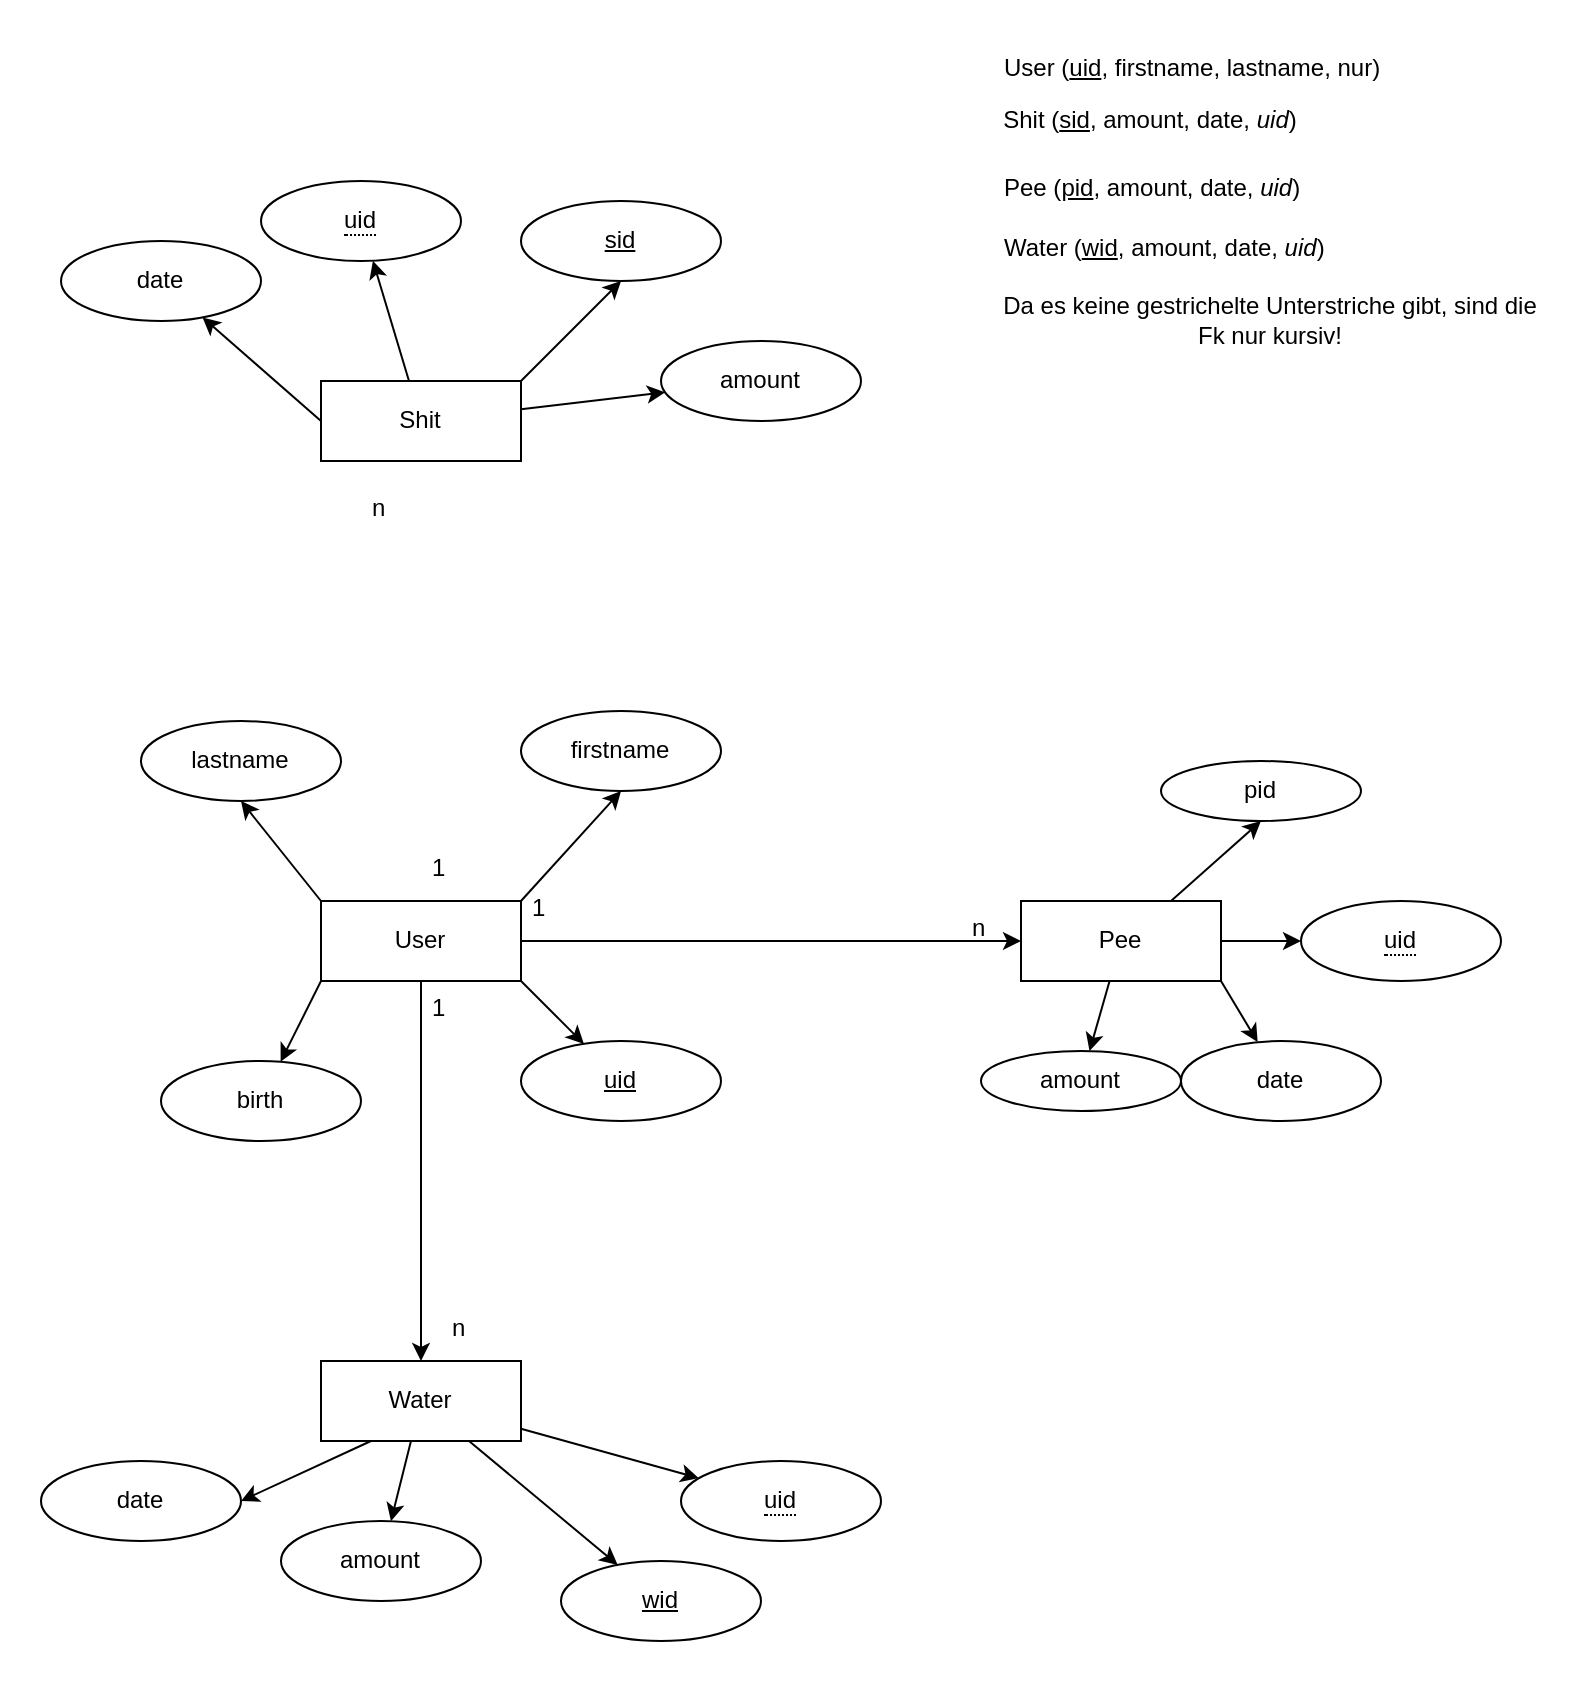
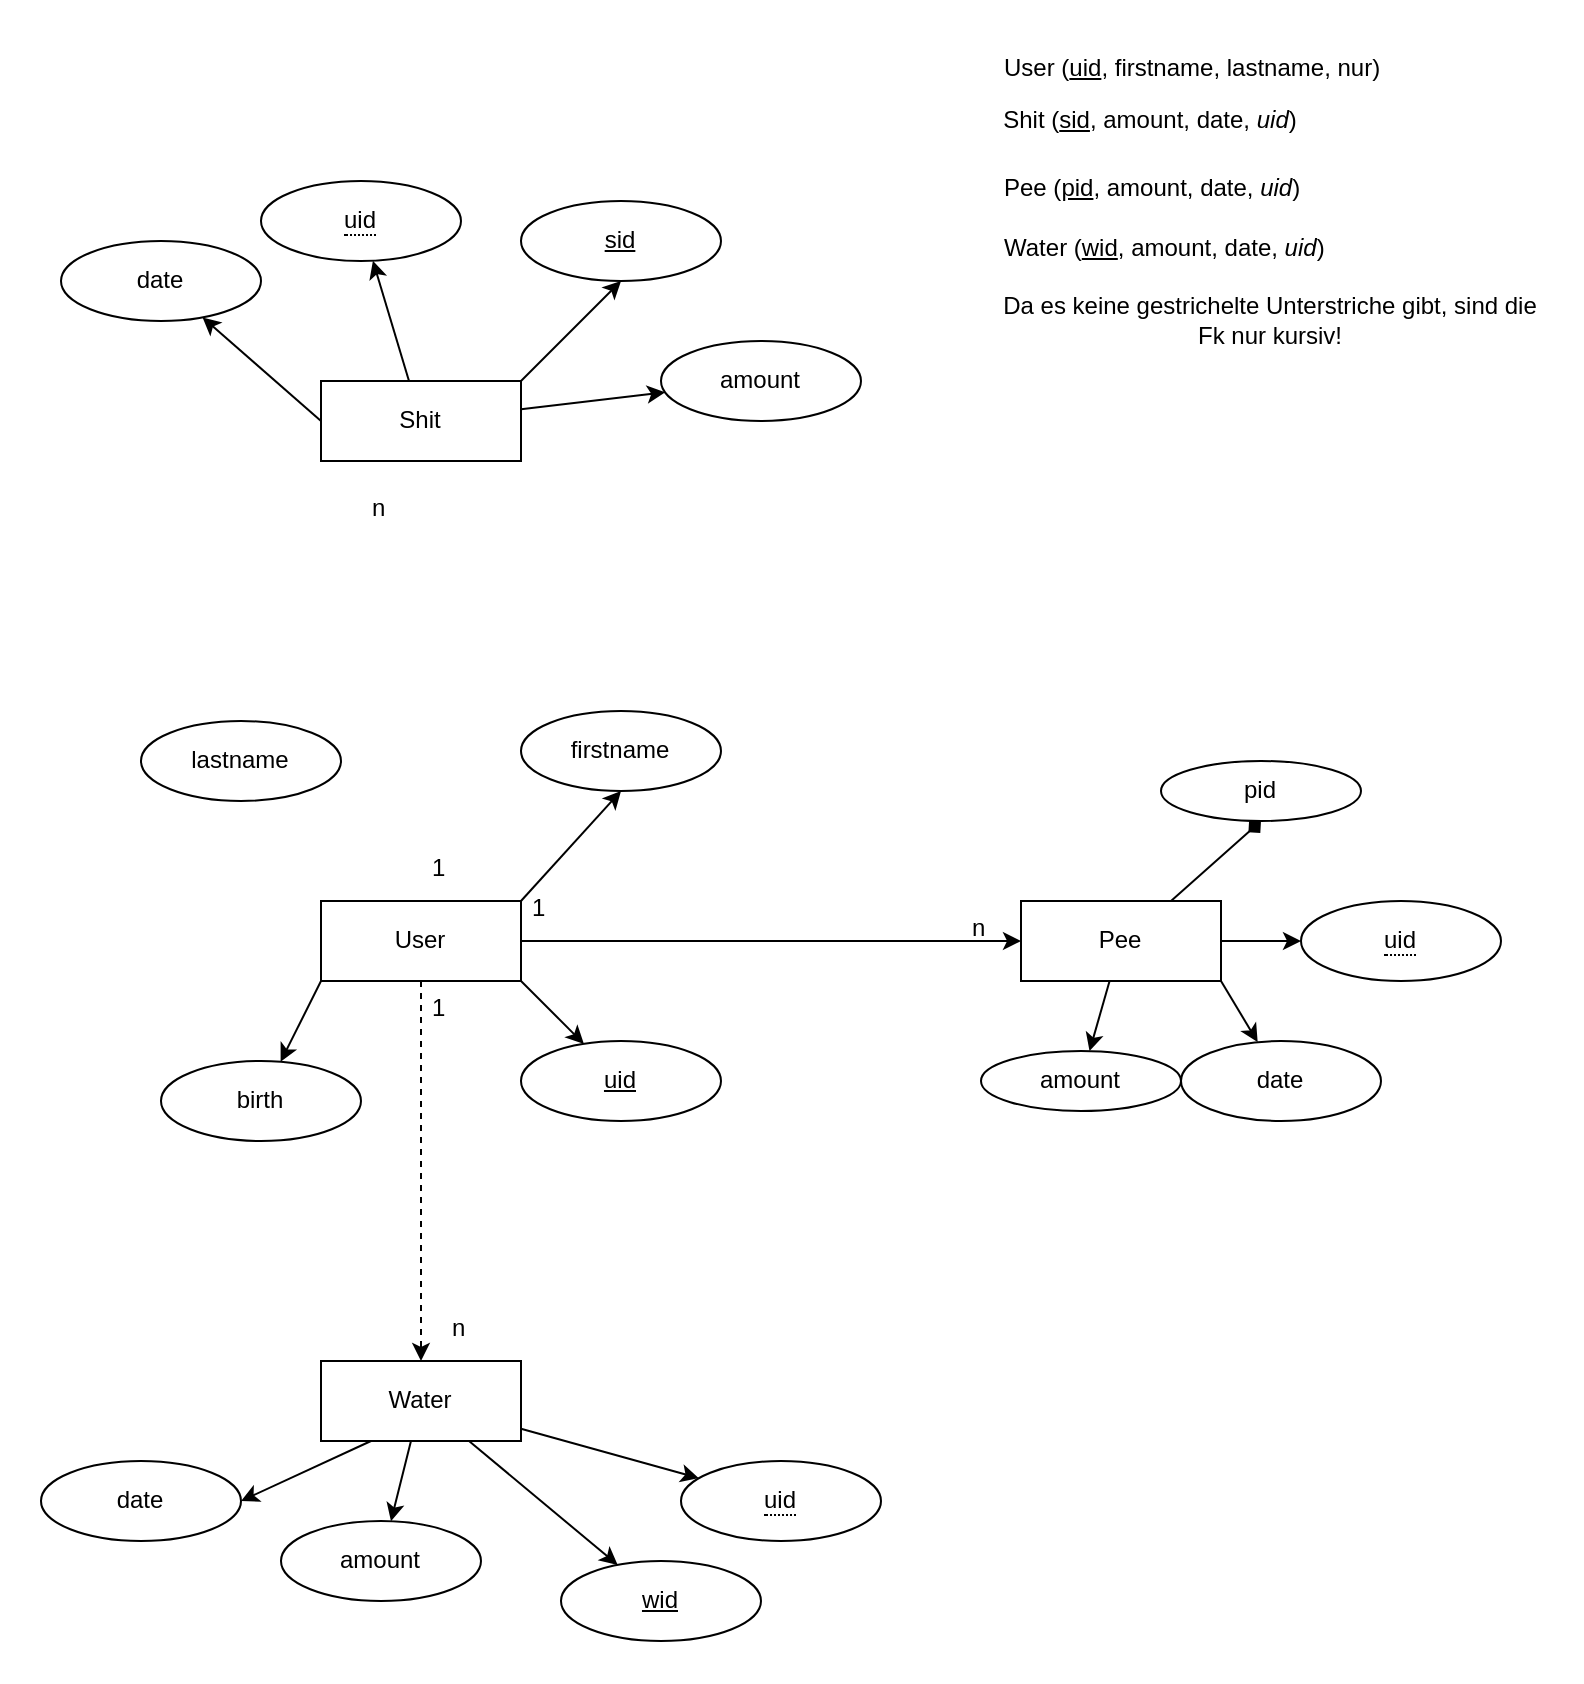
edge "Pee" -> "pid": arrowhead classic -> diamond
edge "User" -> "lastname": removed
edge "User" -> "Water": style solid -> dashed
